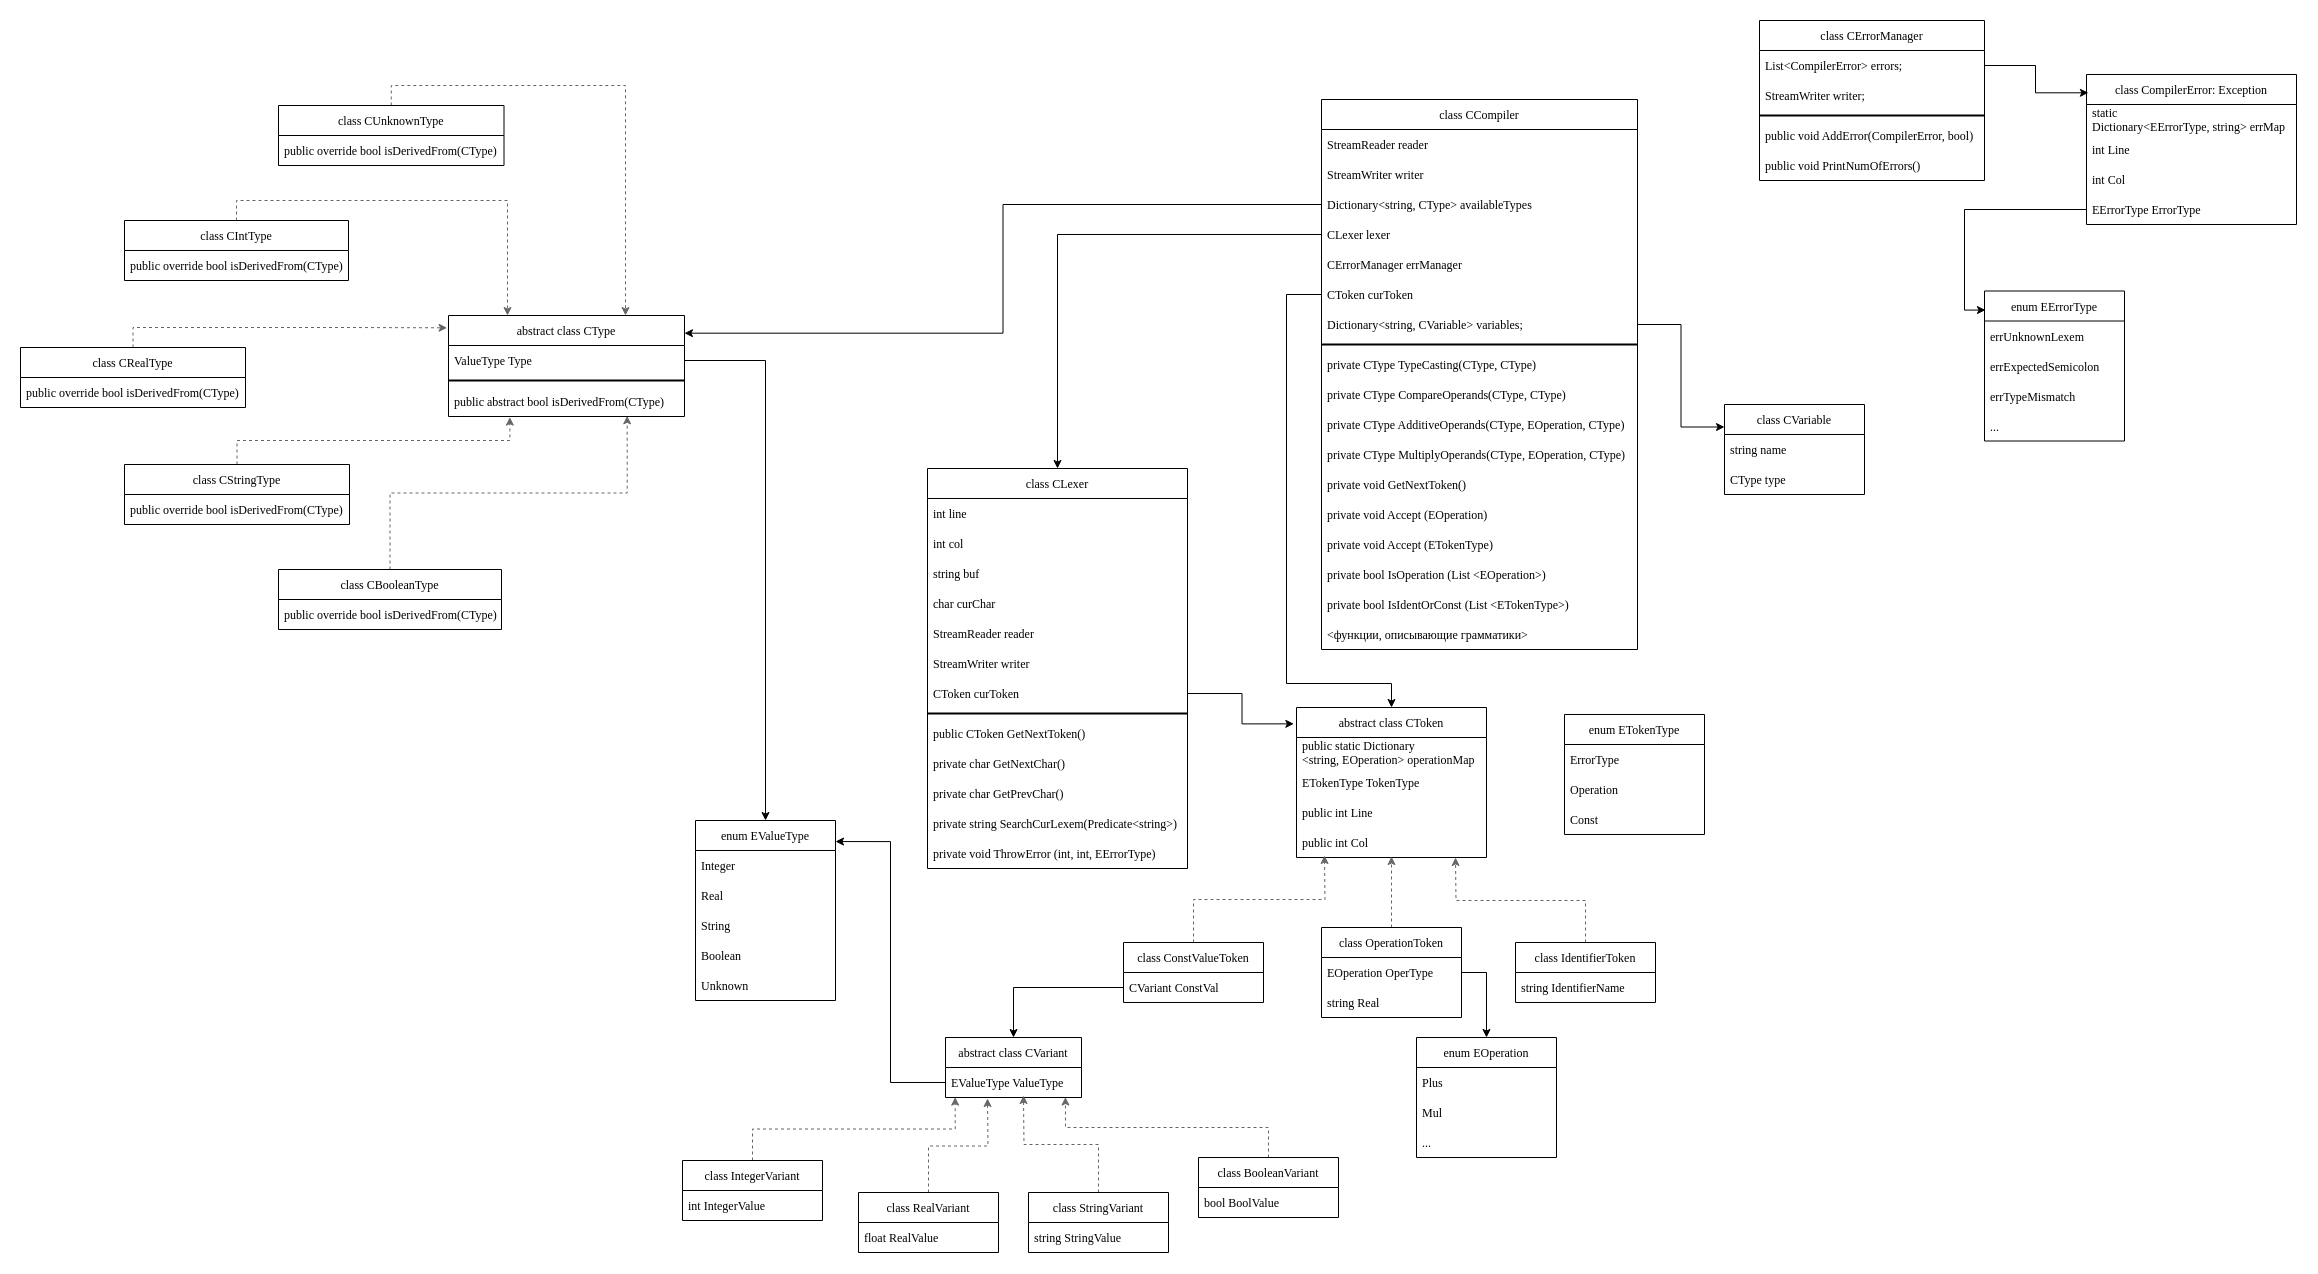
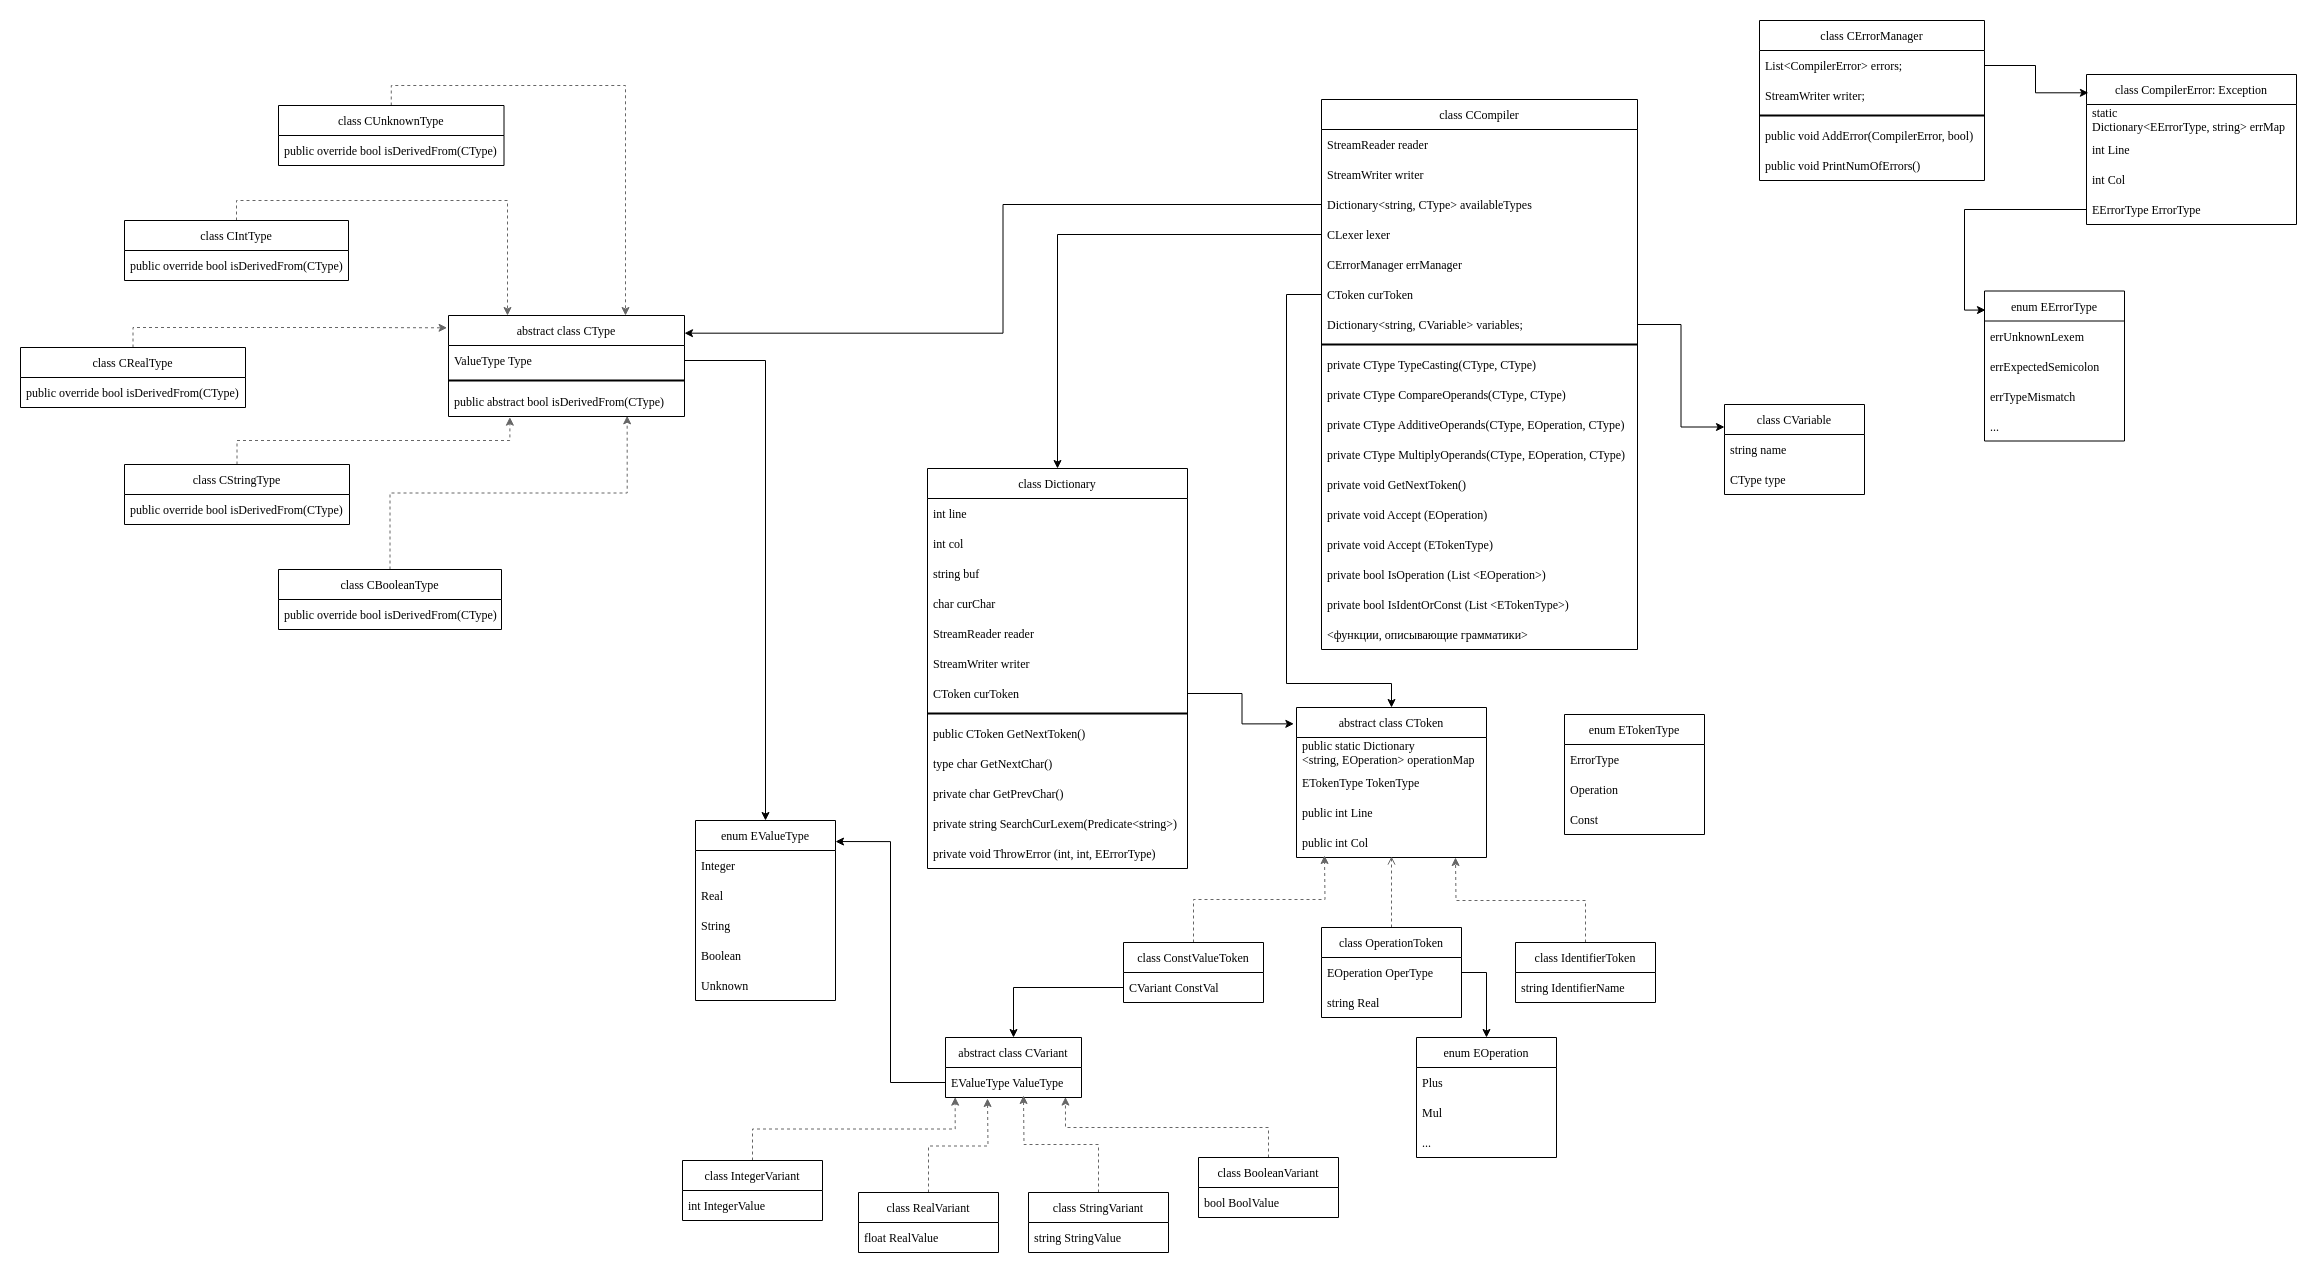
node "class CLexer": label "class CLexer" -> "class Dictionary"
node "private char GetNextChar()": label "private char GetNextChar()" -> "type char GetNextChar()"
edge "class OperationToken" -> "public int Col": arrowhead classic -> open
